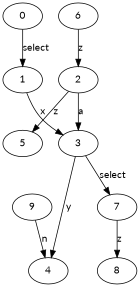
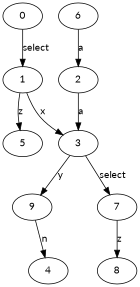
edge "6" -> "2": label "z" -> "a"
edge "2" -> "5": now "1" -> "5"
edge "3" -> "4": now "3" -> "9"
